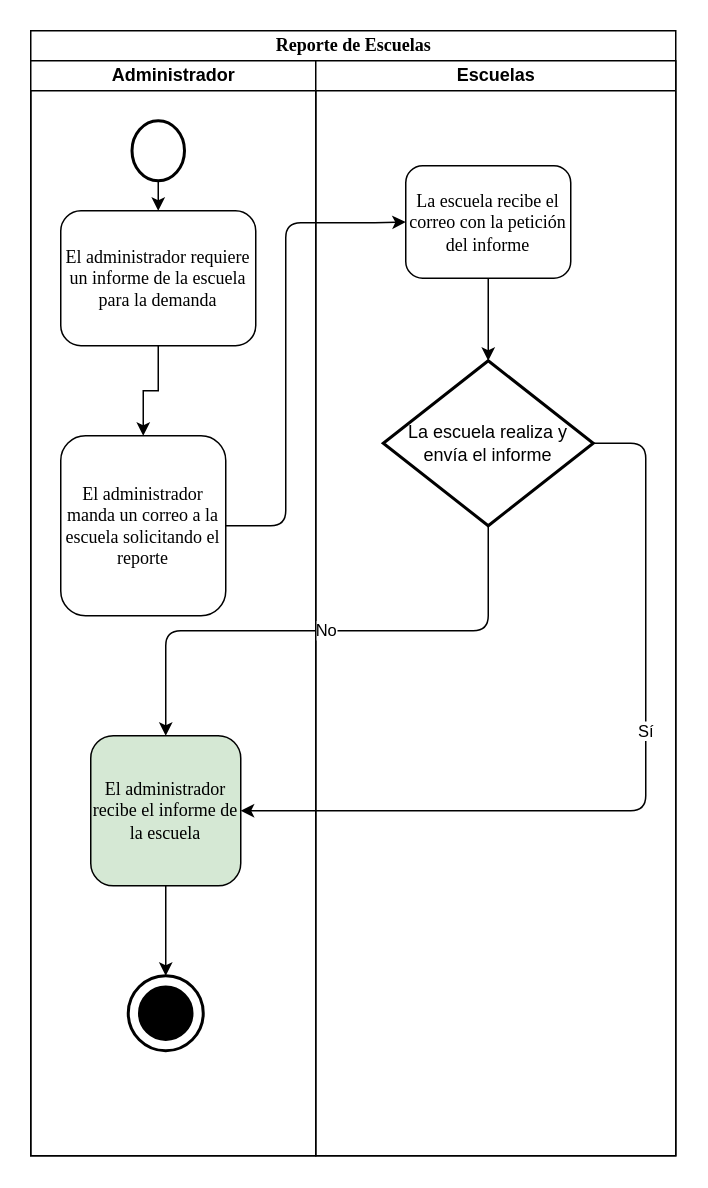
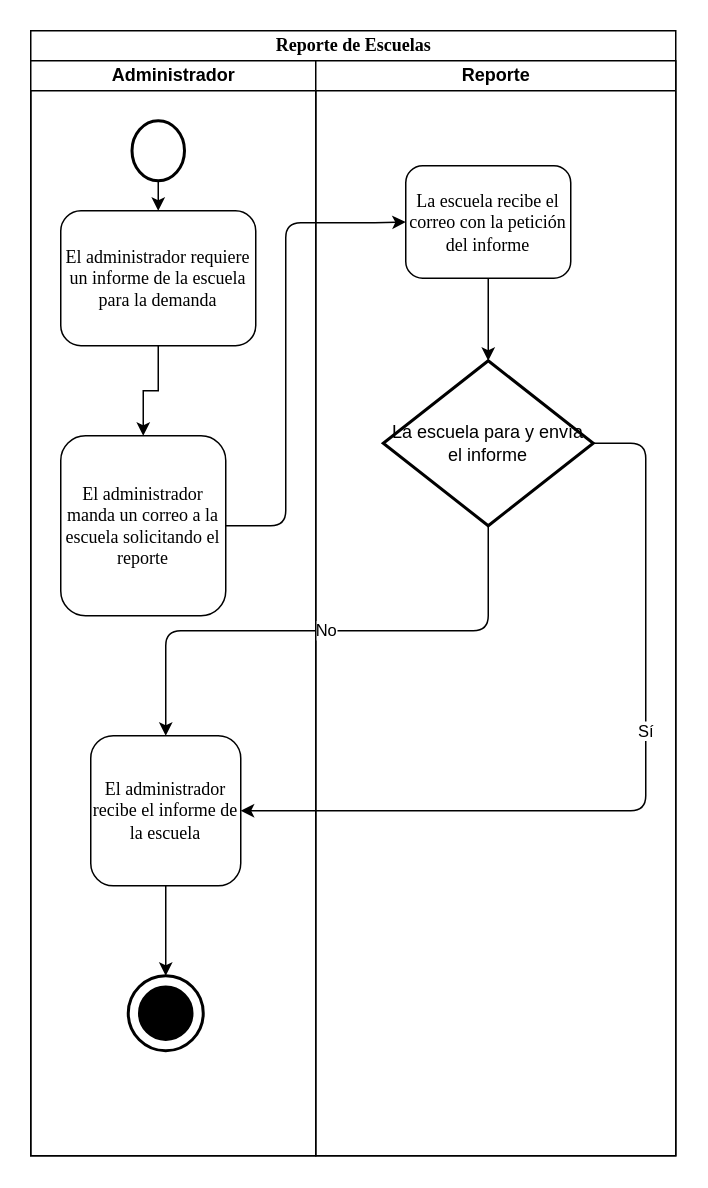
node "Escuelas": label "Escuelas" -> "Reporte"
node "La escuela realiza y envía el informe": label "La escuela realiza y envía el informe" -> "La escuela para y envía el informe"
node "El administrador recibe el informe de la escuela": fillcolor #d5e8d4 -> #ffffff
